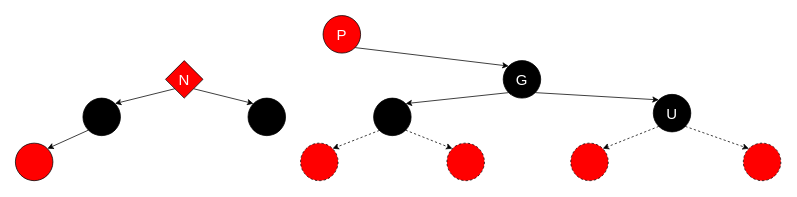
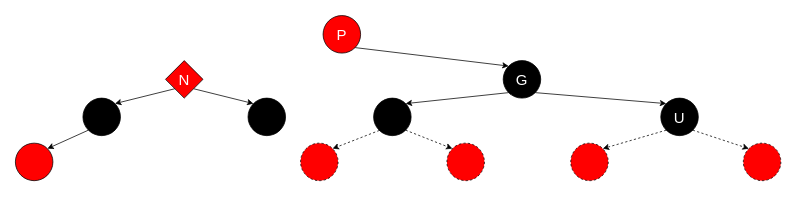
node "U": moved (672, 113) -> (679, 117)
